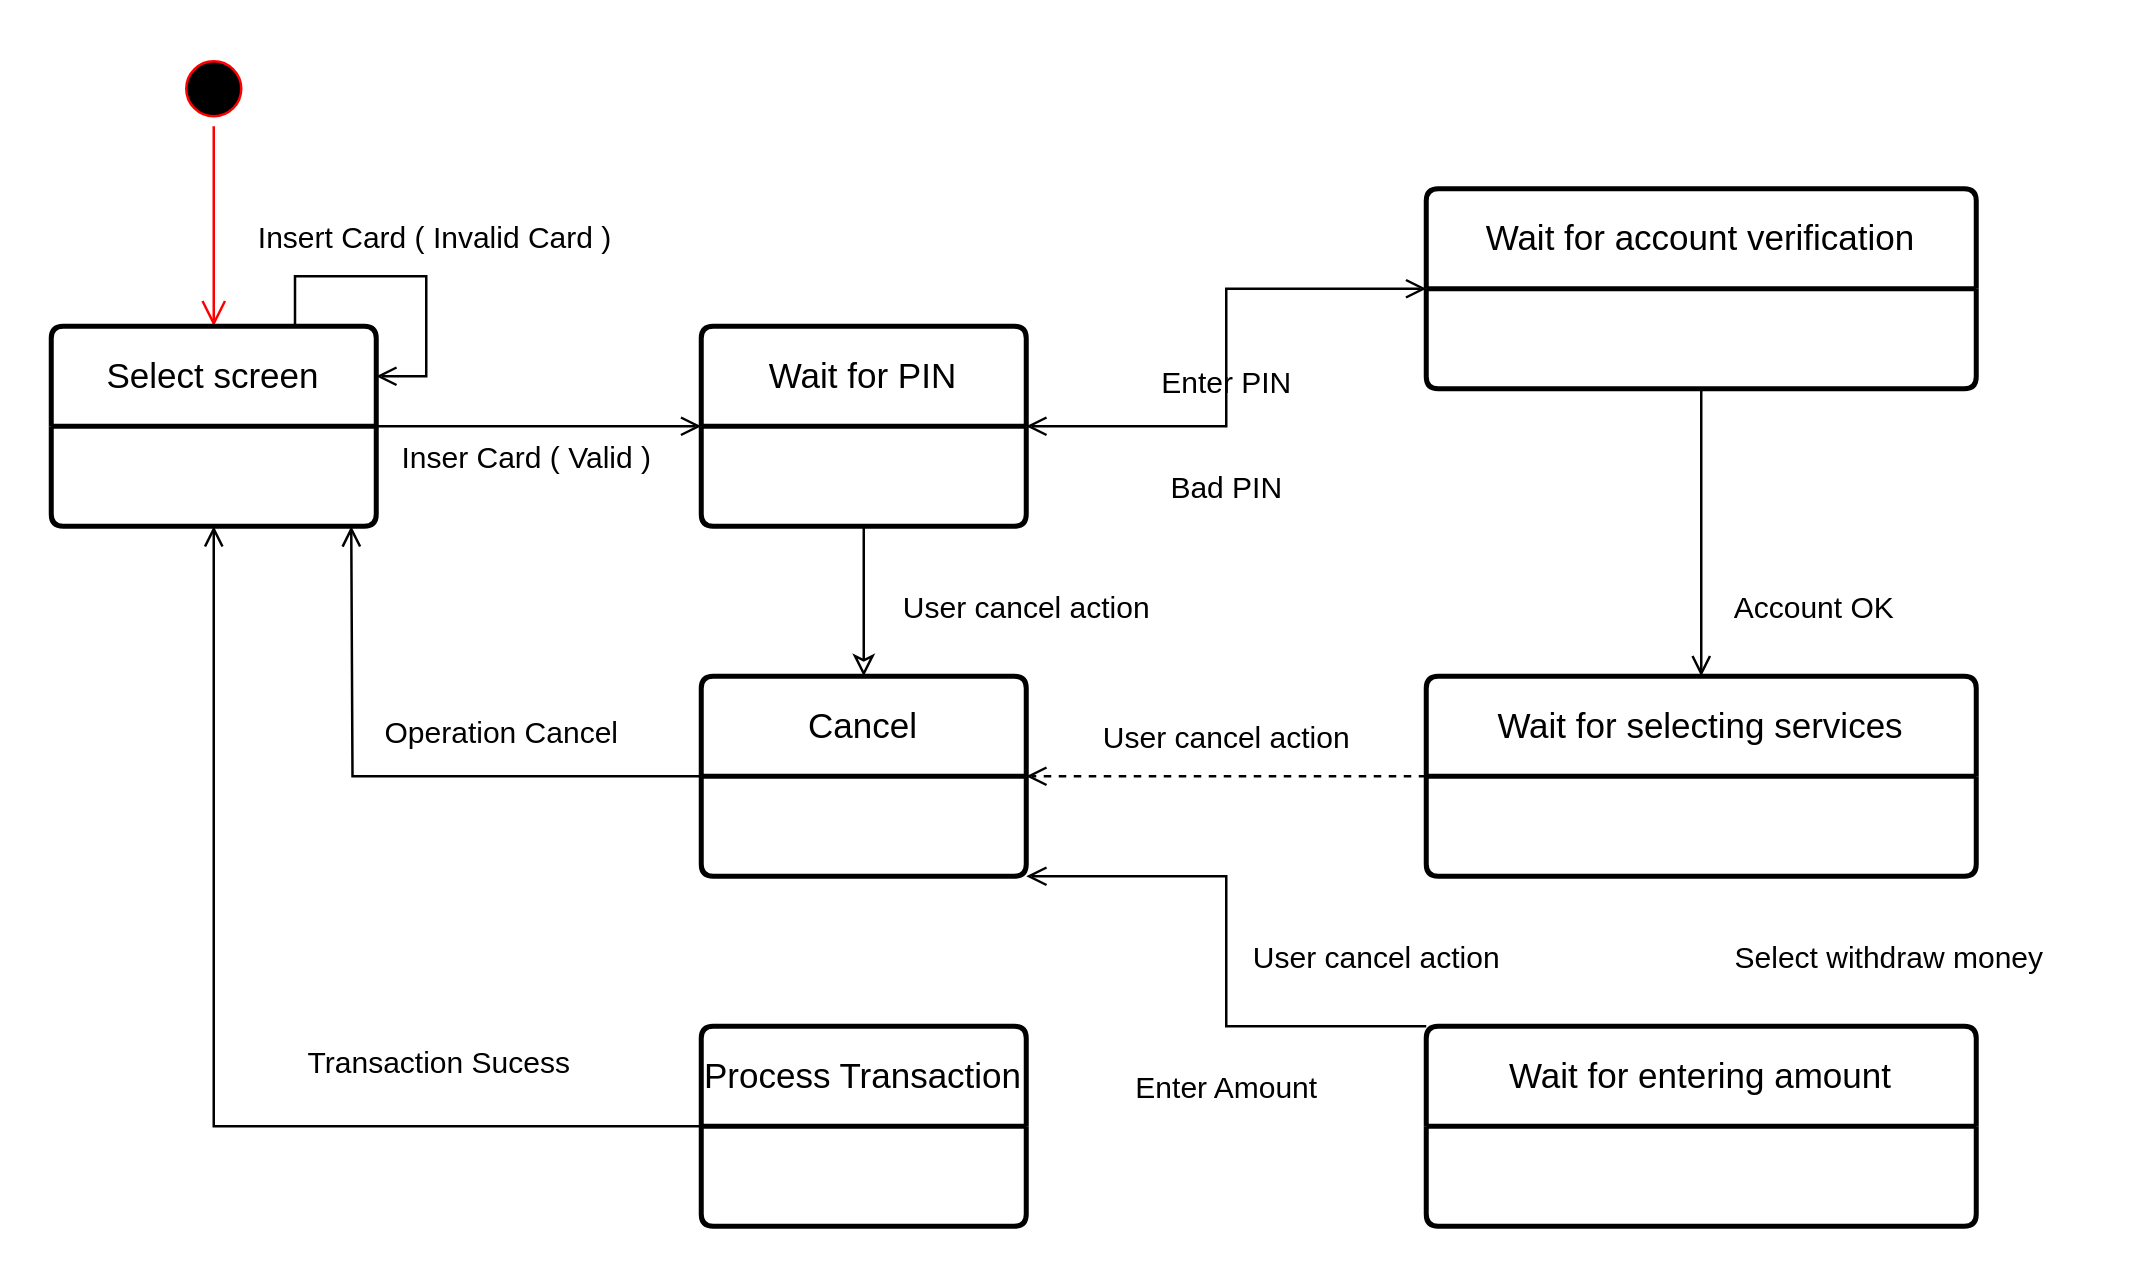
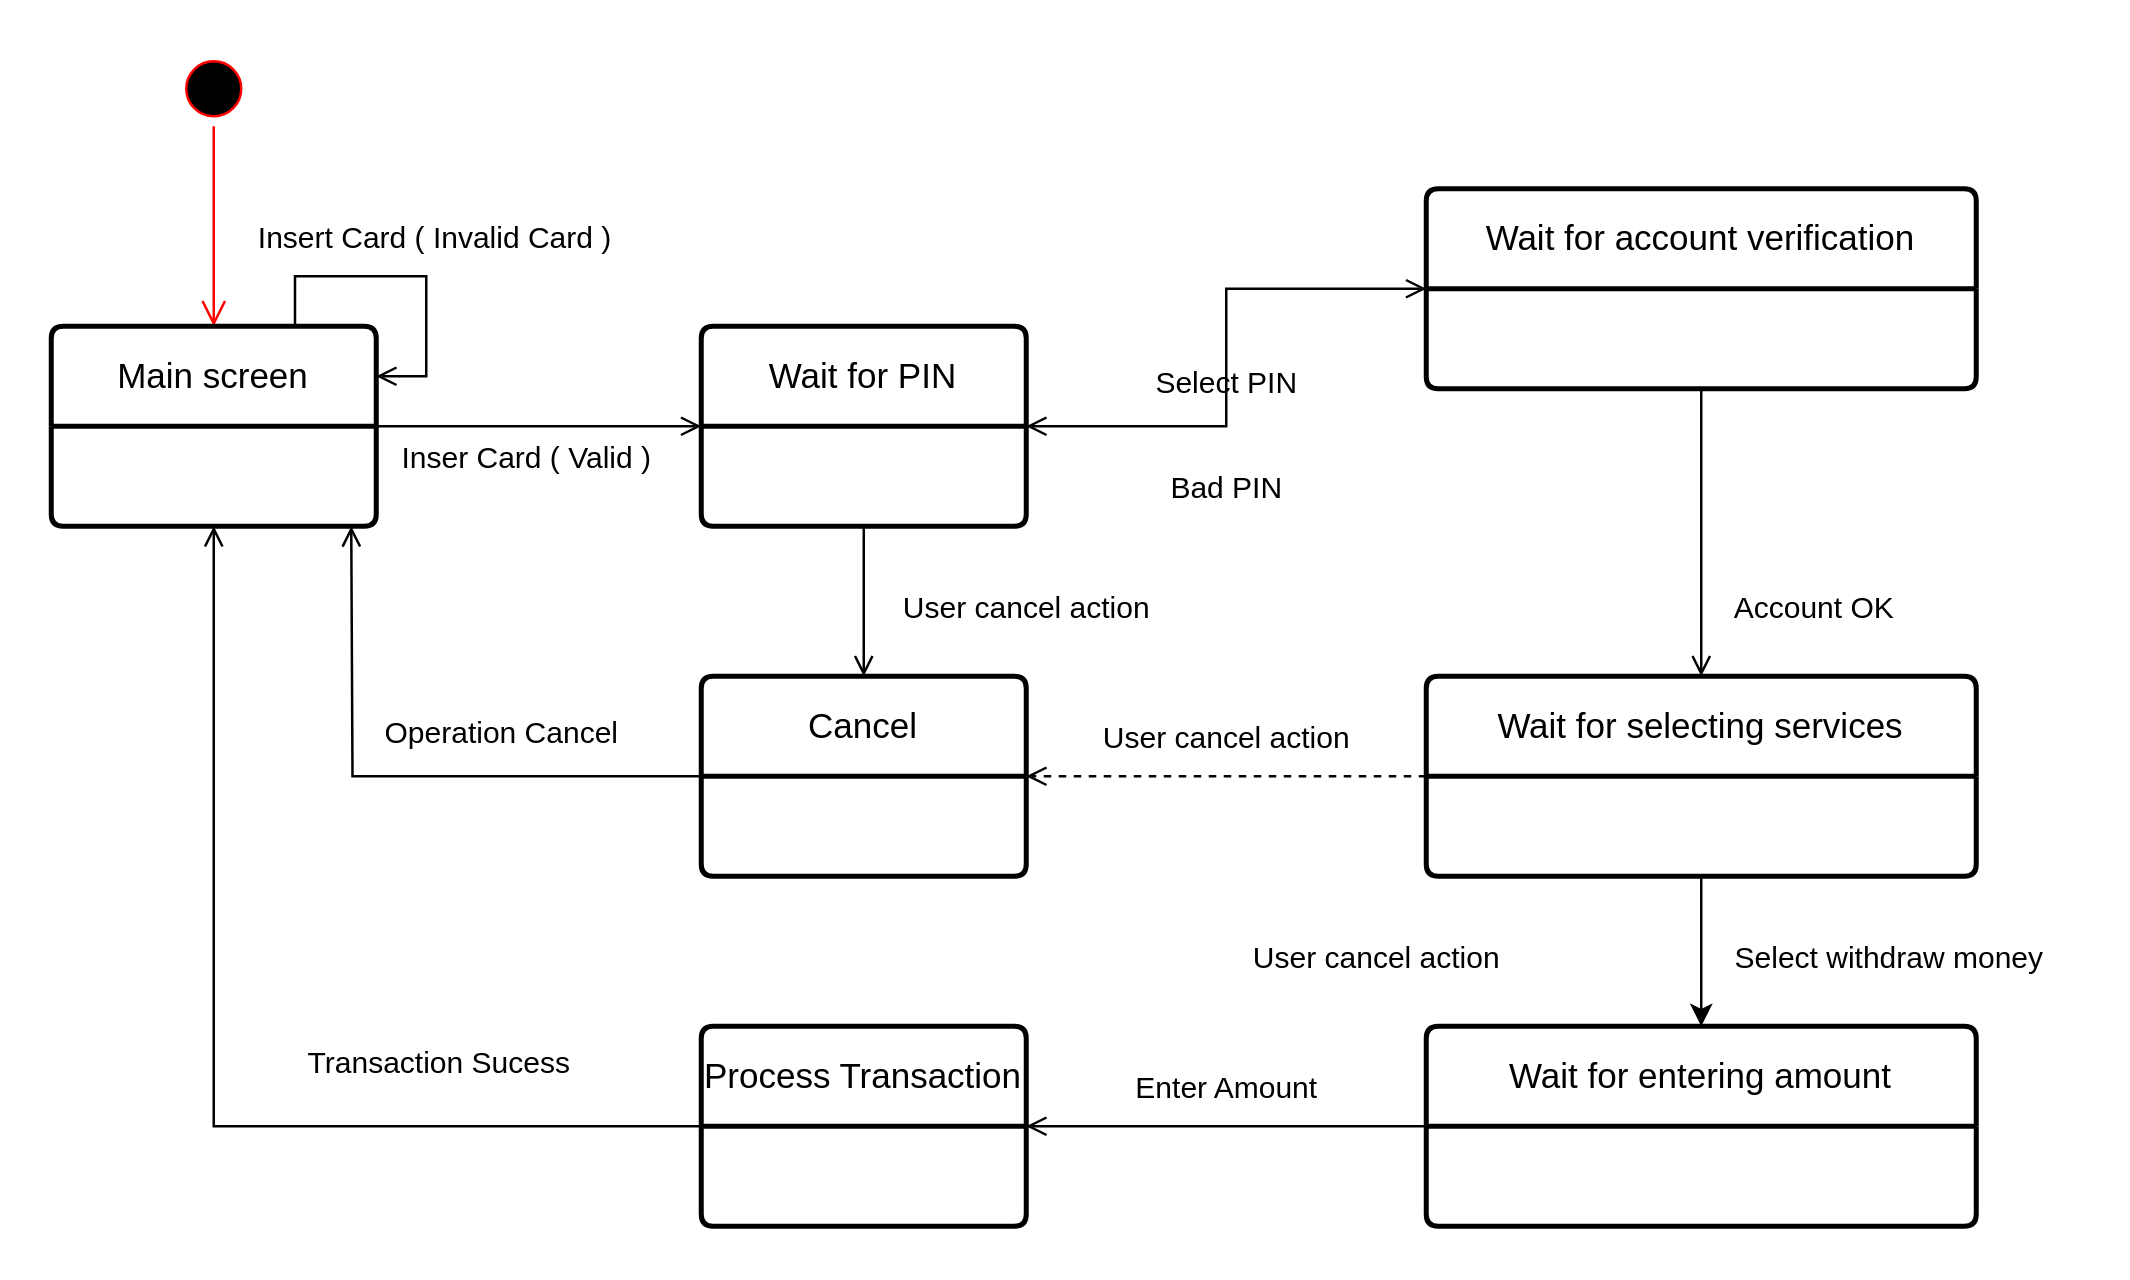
node "Select screen": label "Select screen" -> "Main screen"
node "Enter PIN": label "Enter PIN" -> "Select PIN"
edge "Wait for PIN" -> "Cancel": arrowhead classic -> open
edge "Wait for selecting services" -> "Wait for entering amount": added
edge "Wait for entering amount" -> "Cancel": removed
edge "Wait for entering amount" -> "Process Transaction": added
